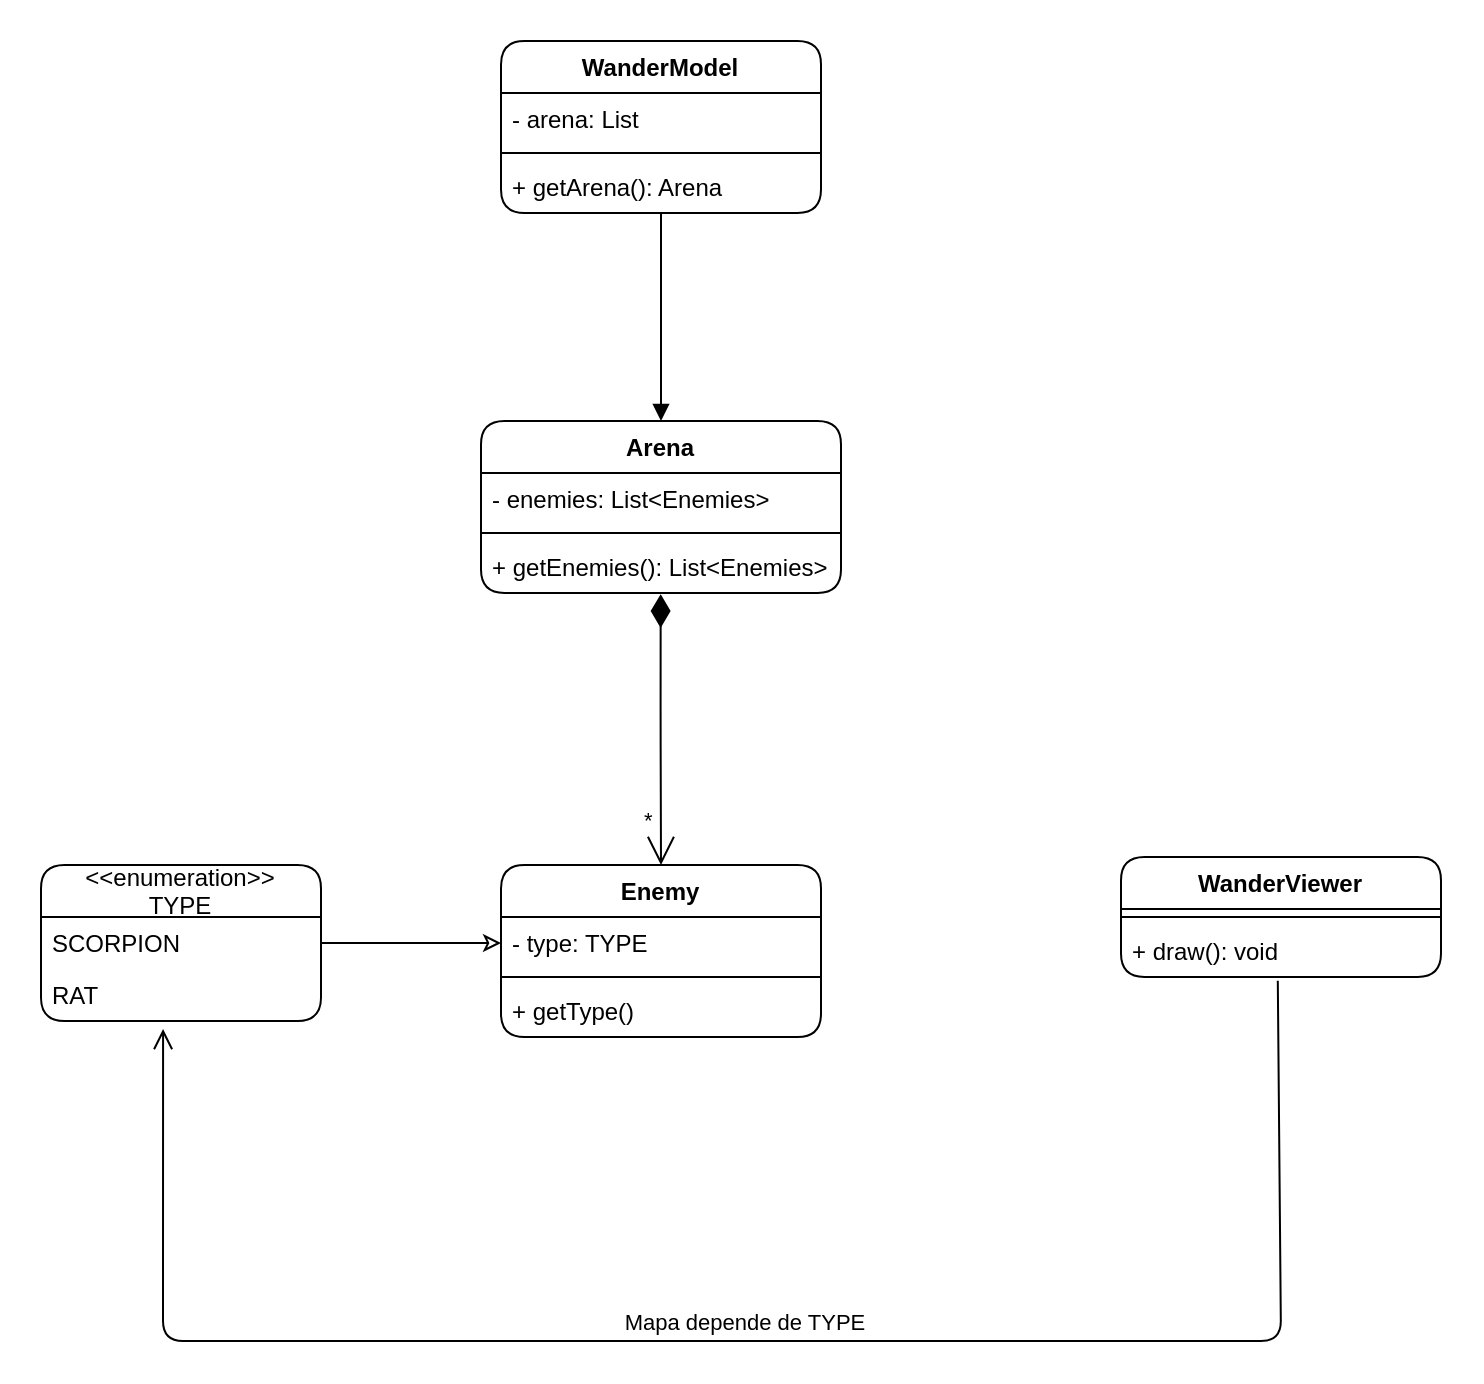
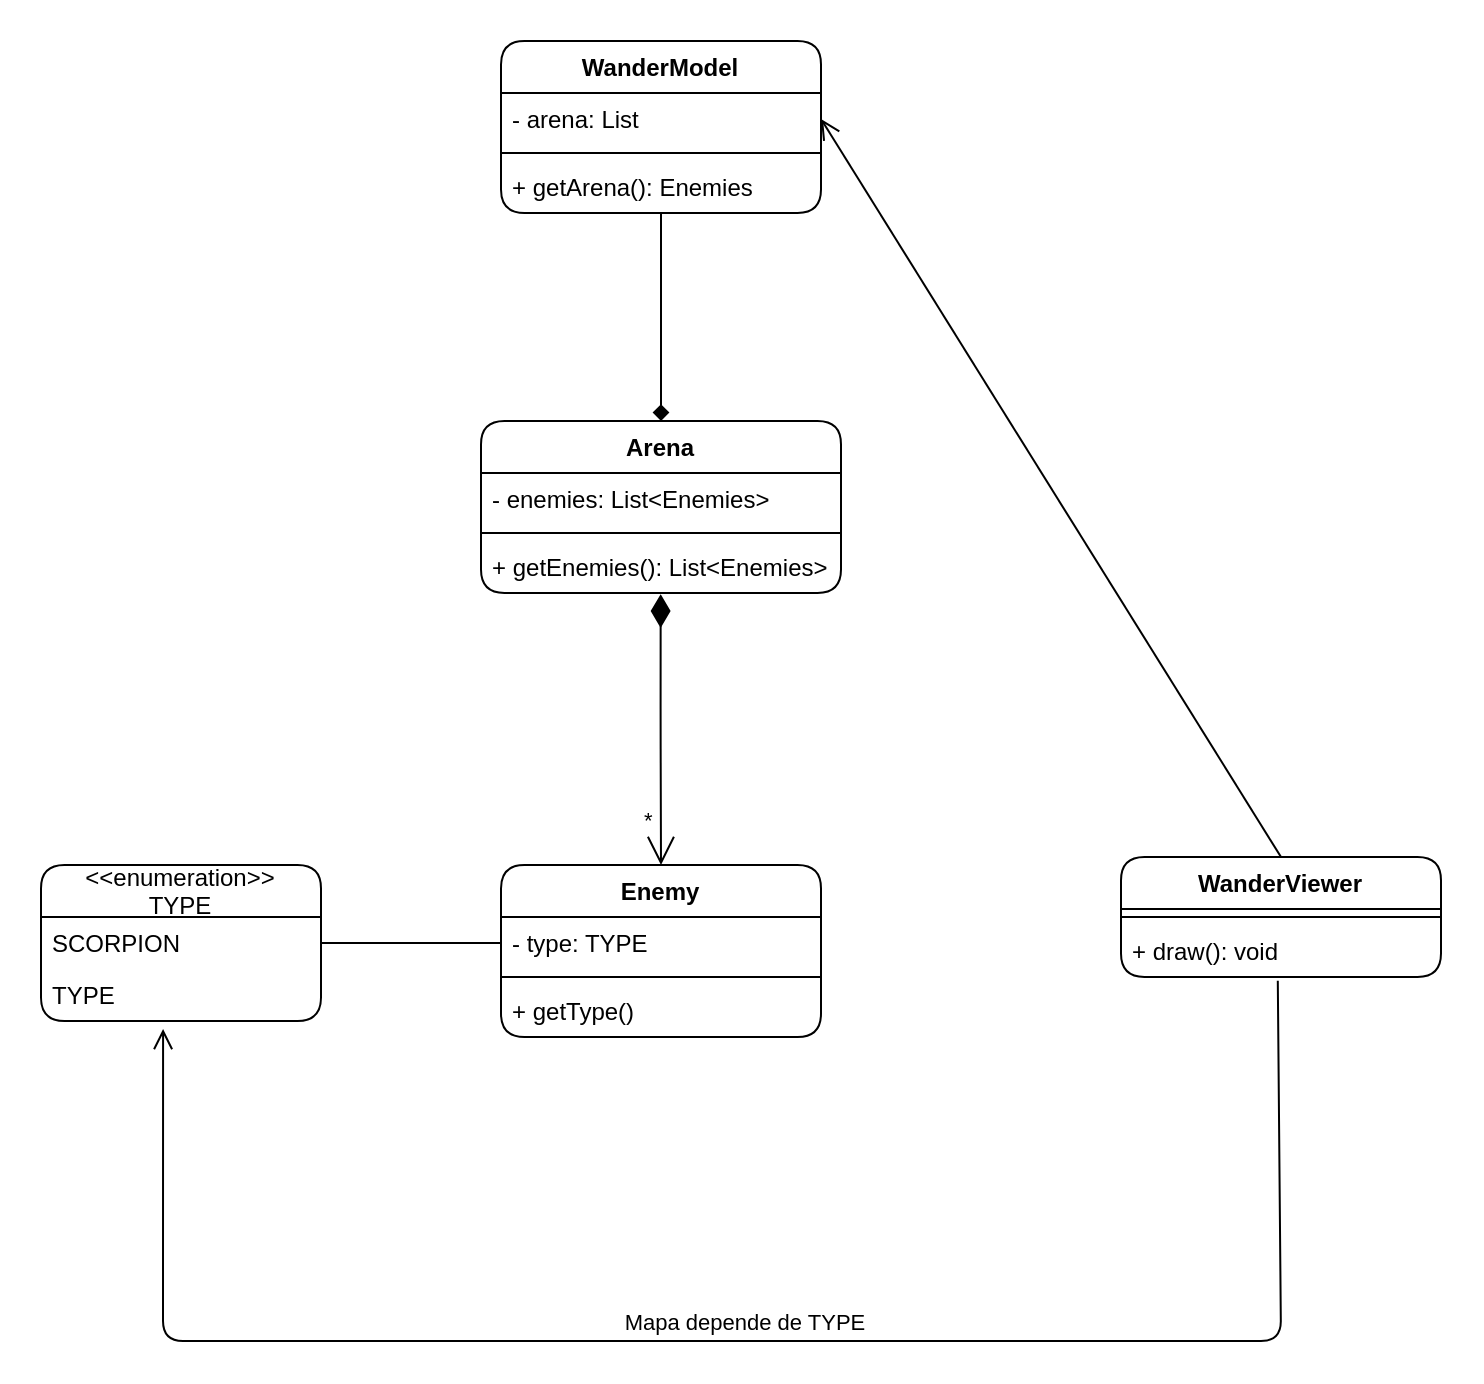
node "+ getArena(): Arena": label "+ getArena(): Arena" -> "+ getArena(): Enemies"
edge "WanderModel" -> "Arena": arrowhead block -> diamond
edge "WanderViewer" -> "- arena: List": added
edge "SCORPION" -> "- type: TYPE": arrowhead classic -> none
node "RAT": label "RAT" -> "TYPE"
